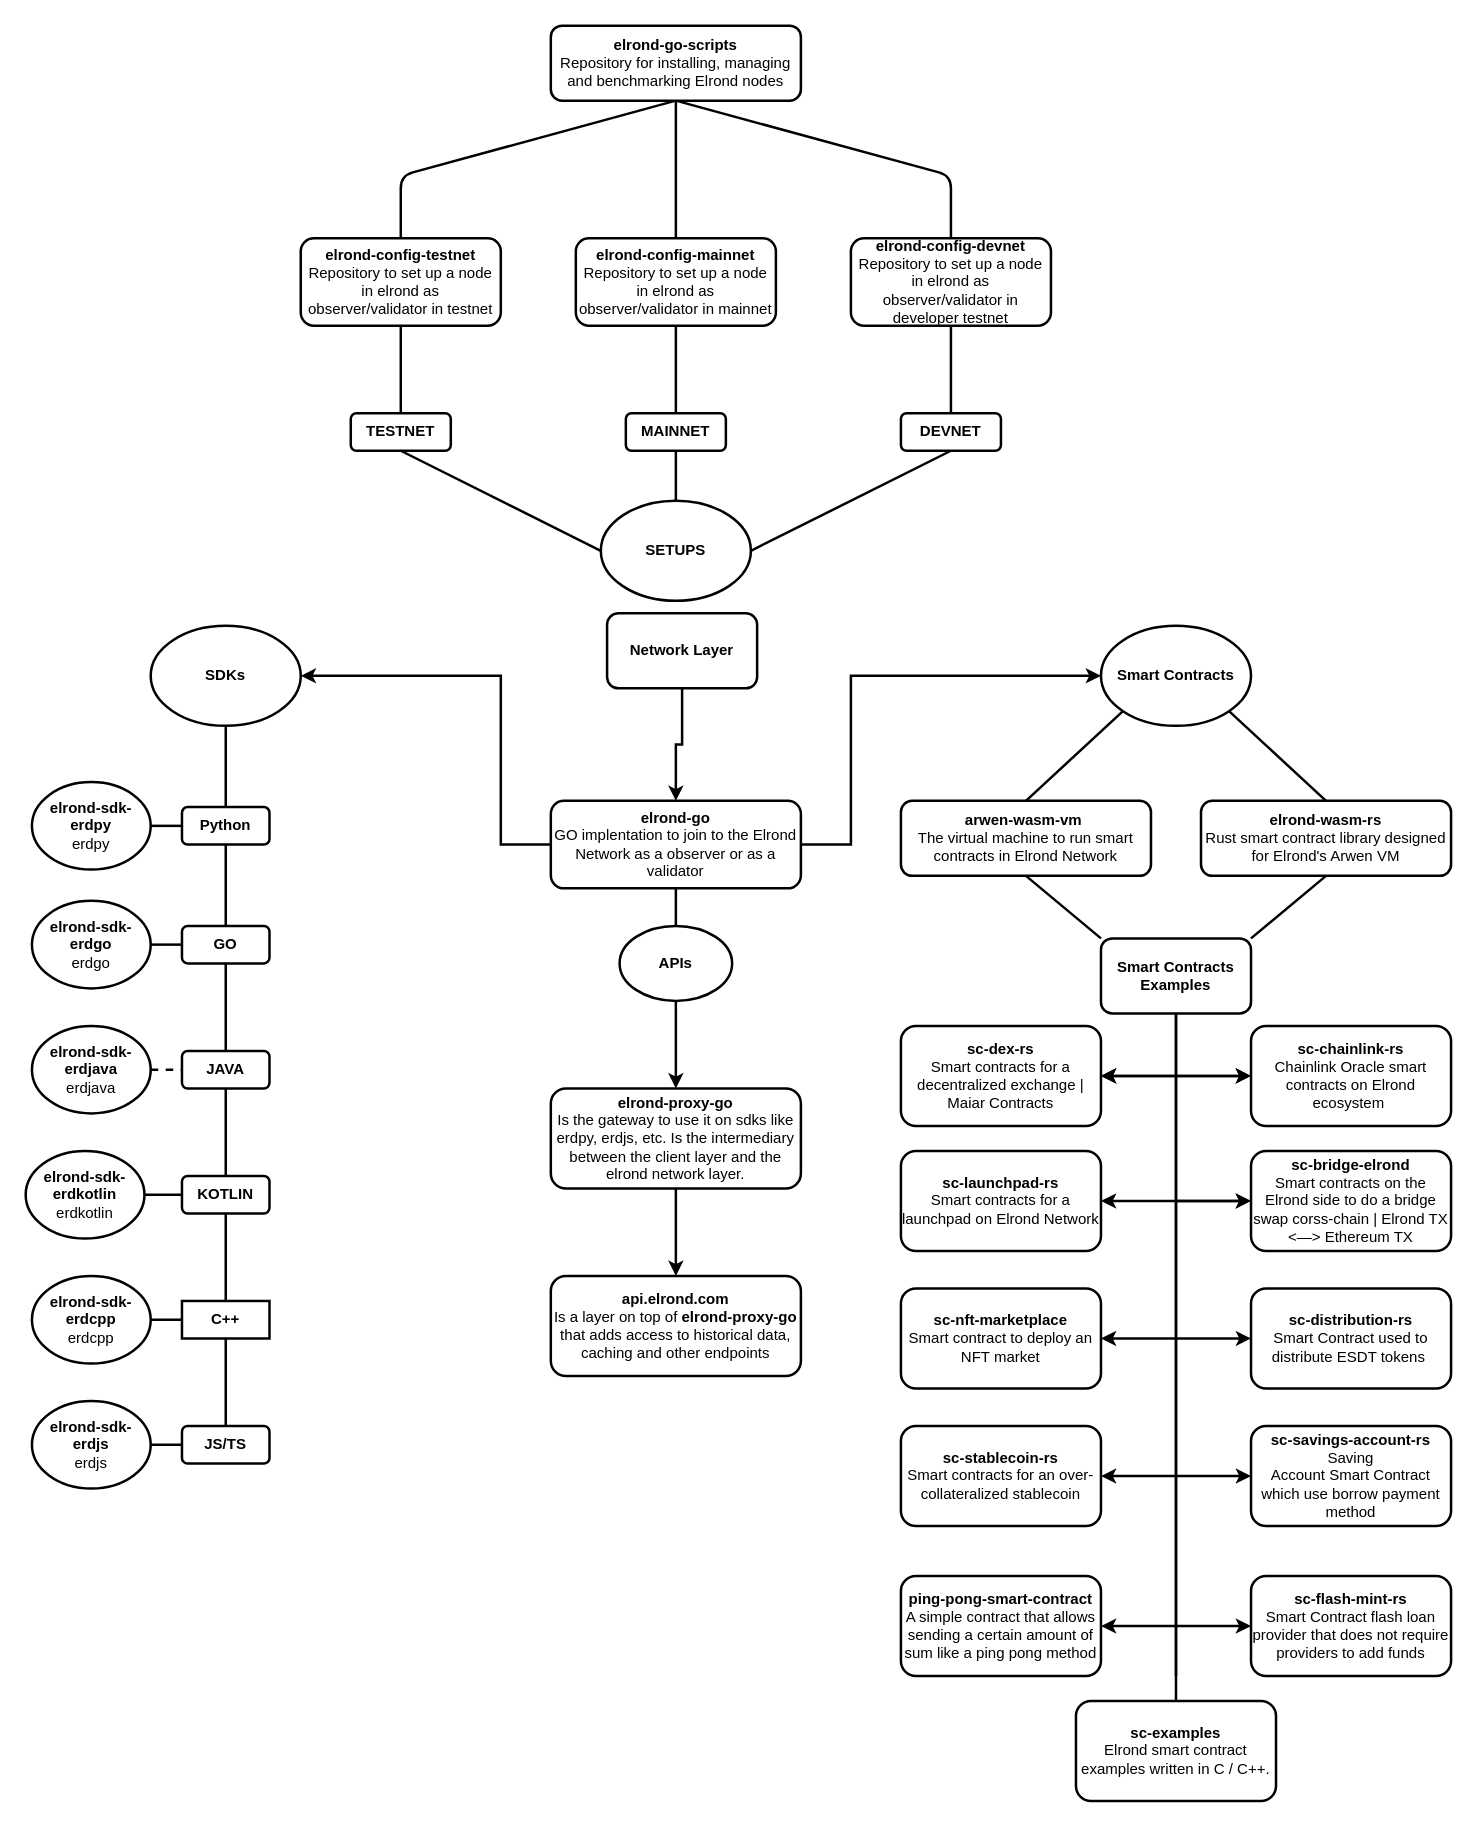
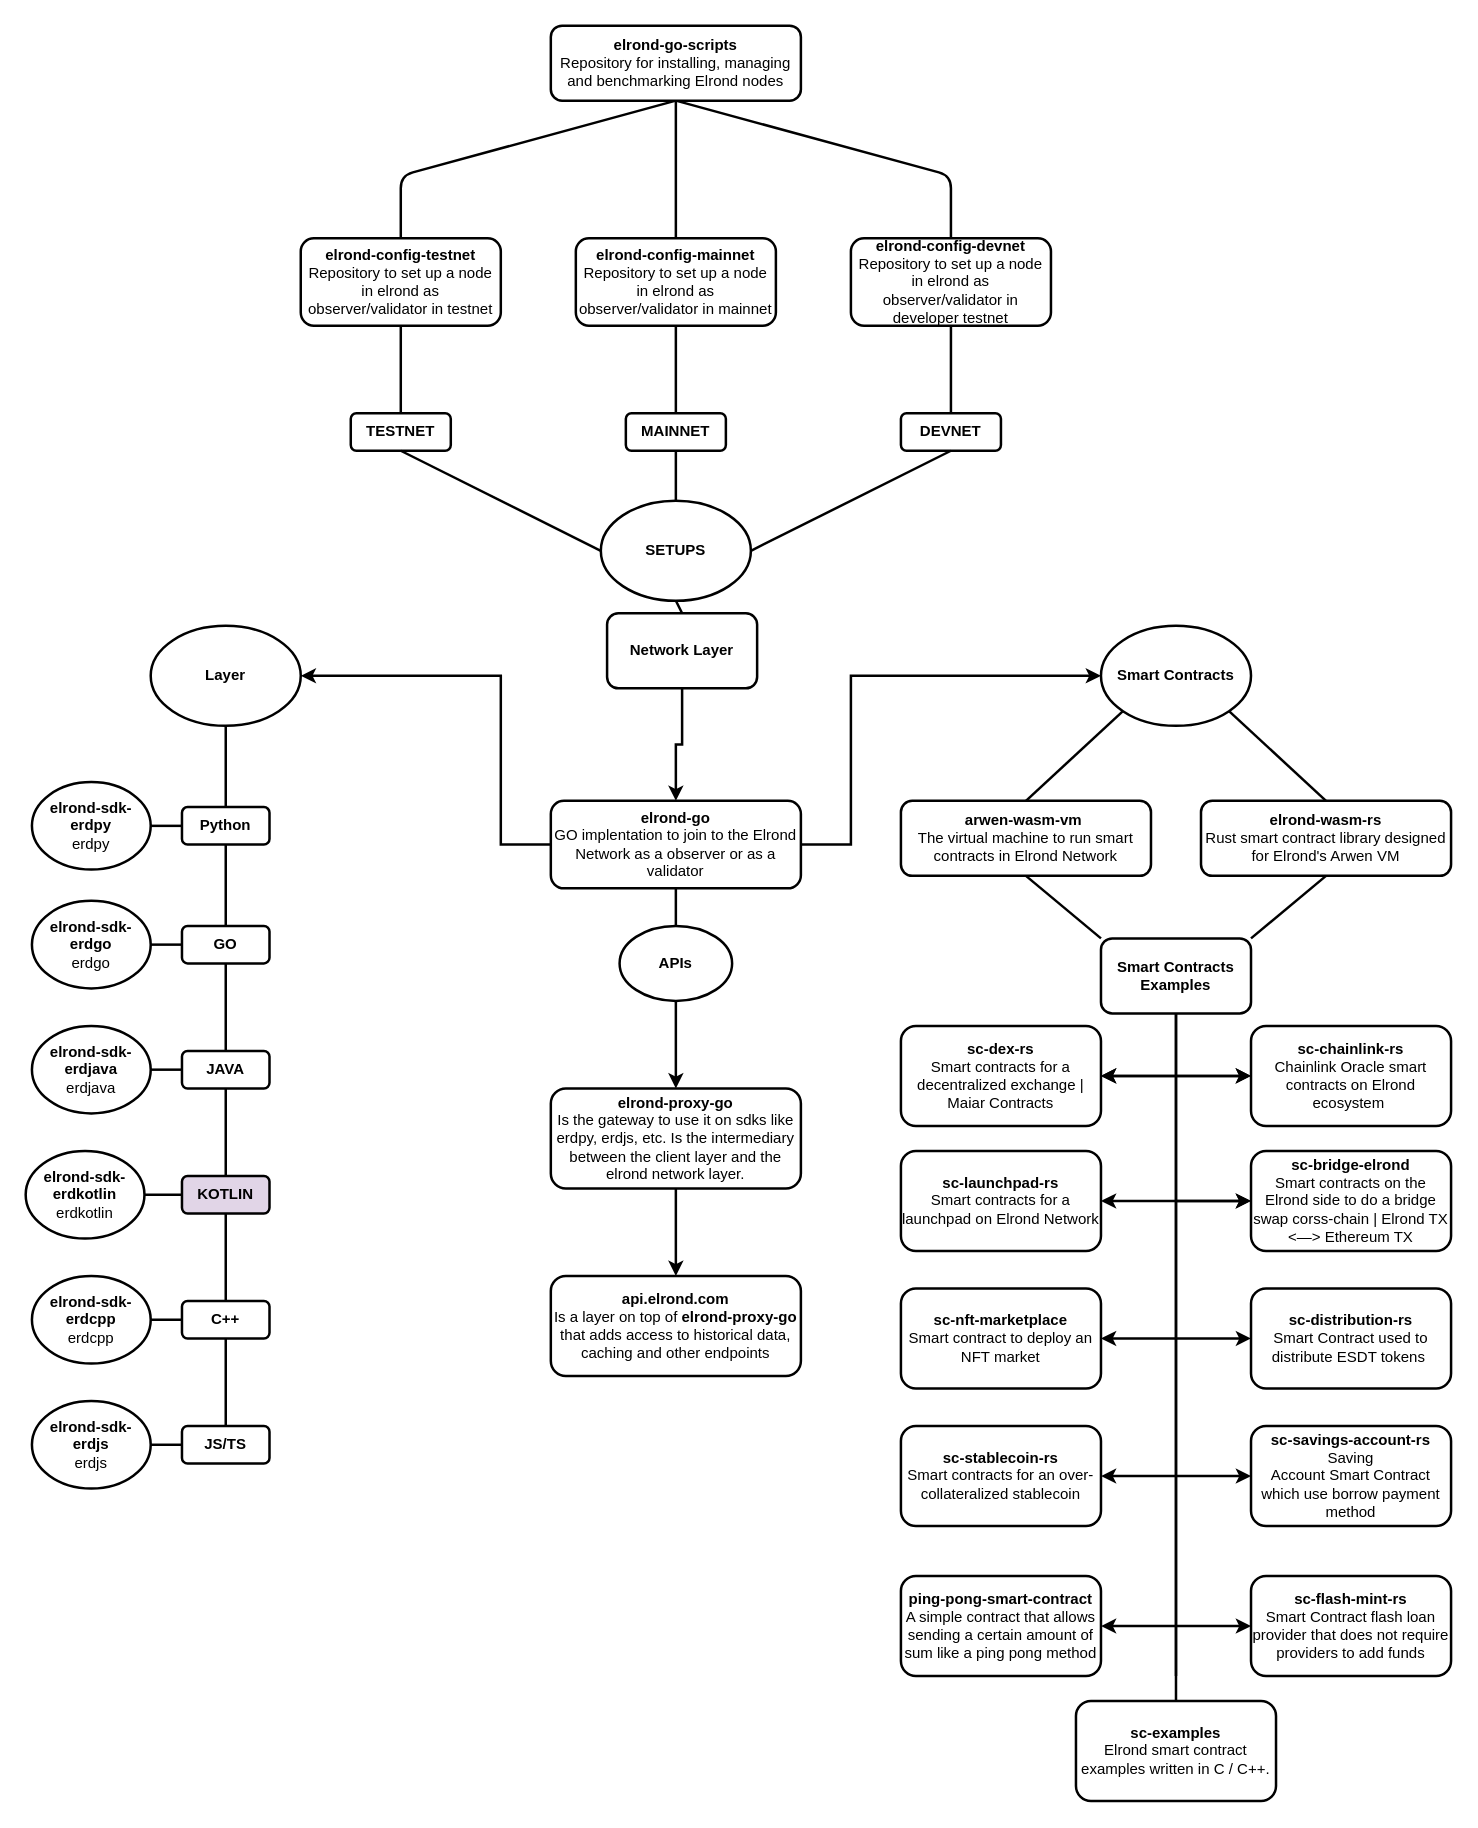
edge "SETUPS" -- "Network Layer": added
node "SDKs": label "SDKs" -> "Layer"
edge "elrond-sdk-erdjava erdjava" -- "JAVA": style dashed -> solid
node "KOTLIN": fillcolor #ffffff -> #e1d5e7
node "C++": shape rectangle -> rounded rectangle
